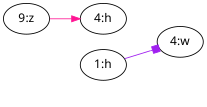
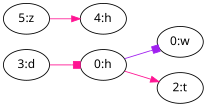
node "9:z": label "9:z" -> "5:z"
node "4:w": label "4:w" -> "0:w"
node "3:d": added
node "1:h": label "1:h" -> "0:h"
node "2:t": added
